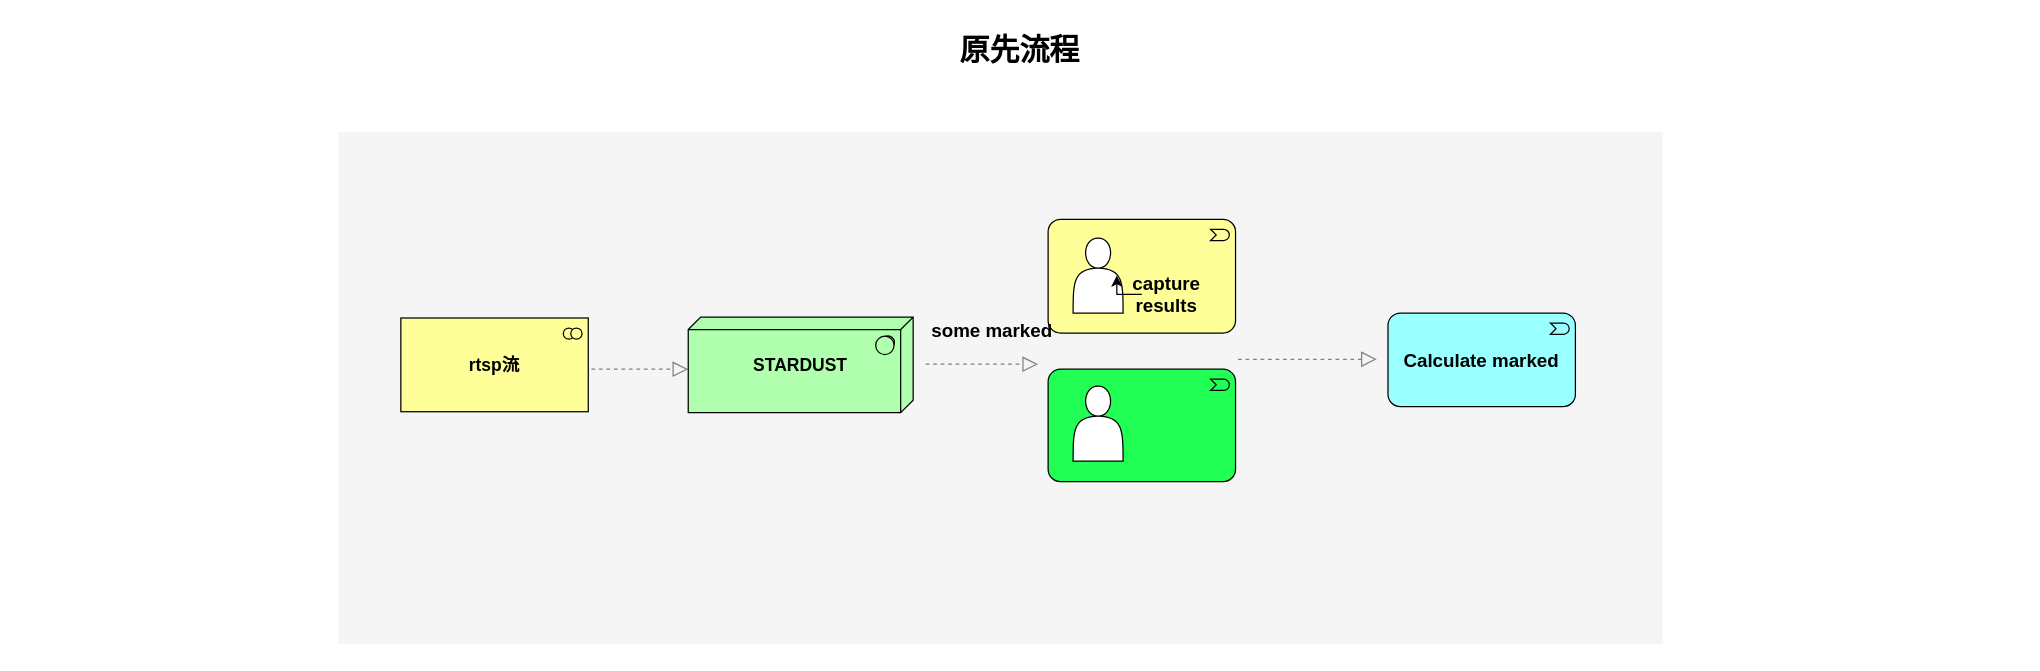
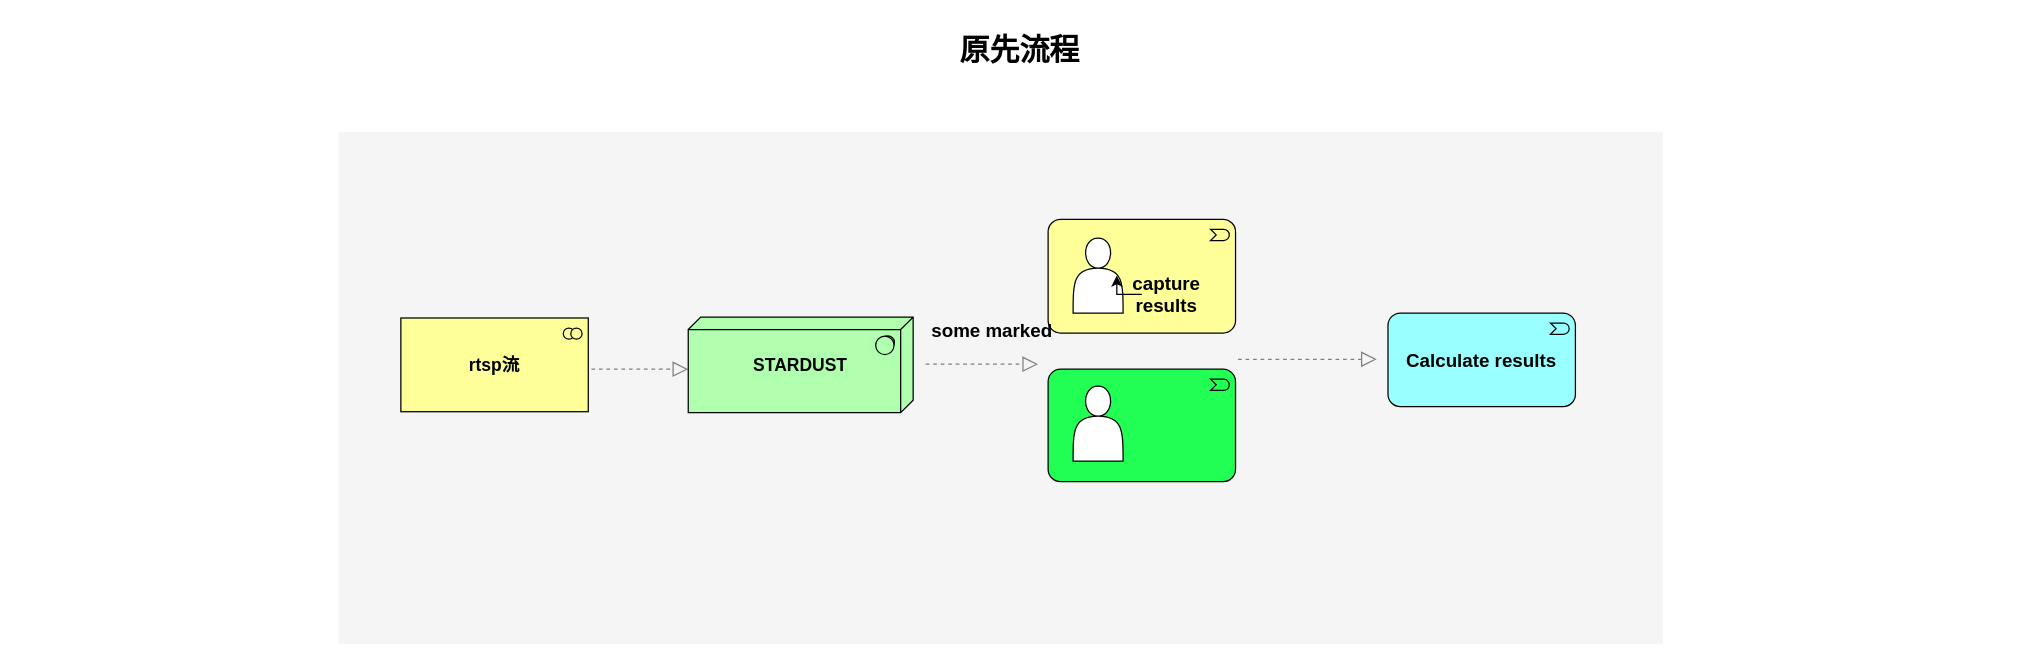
node "Calculate marked": label "Calculate marked" -> "Calculate results"
